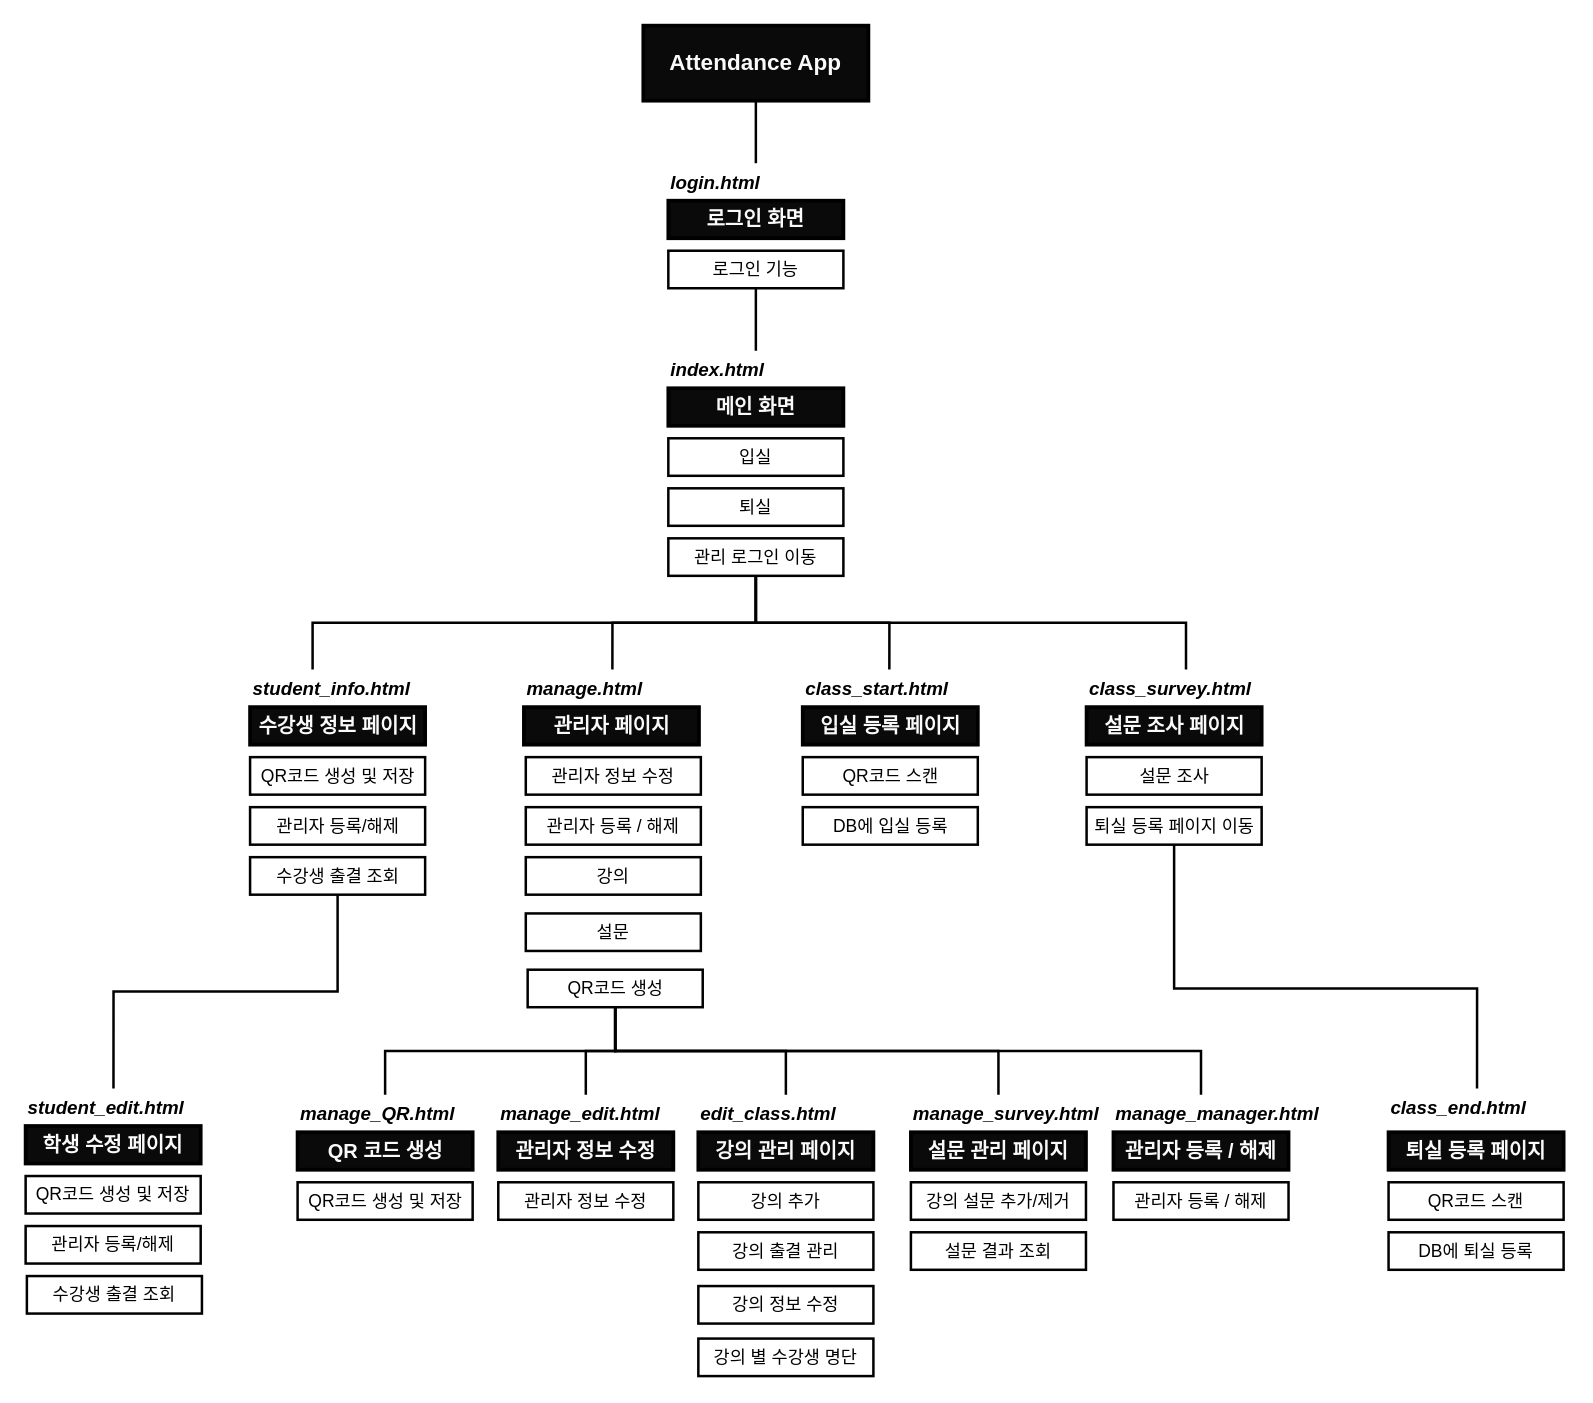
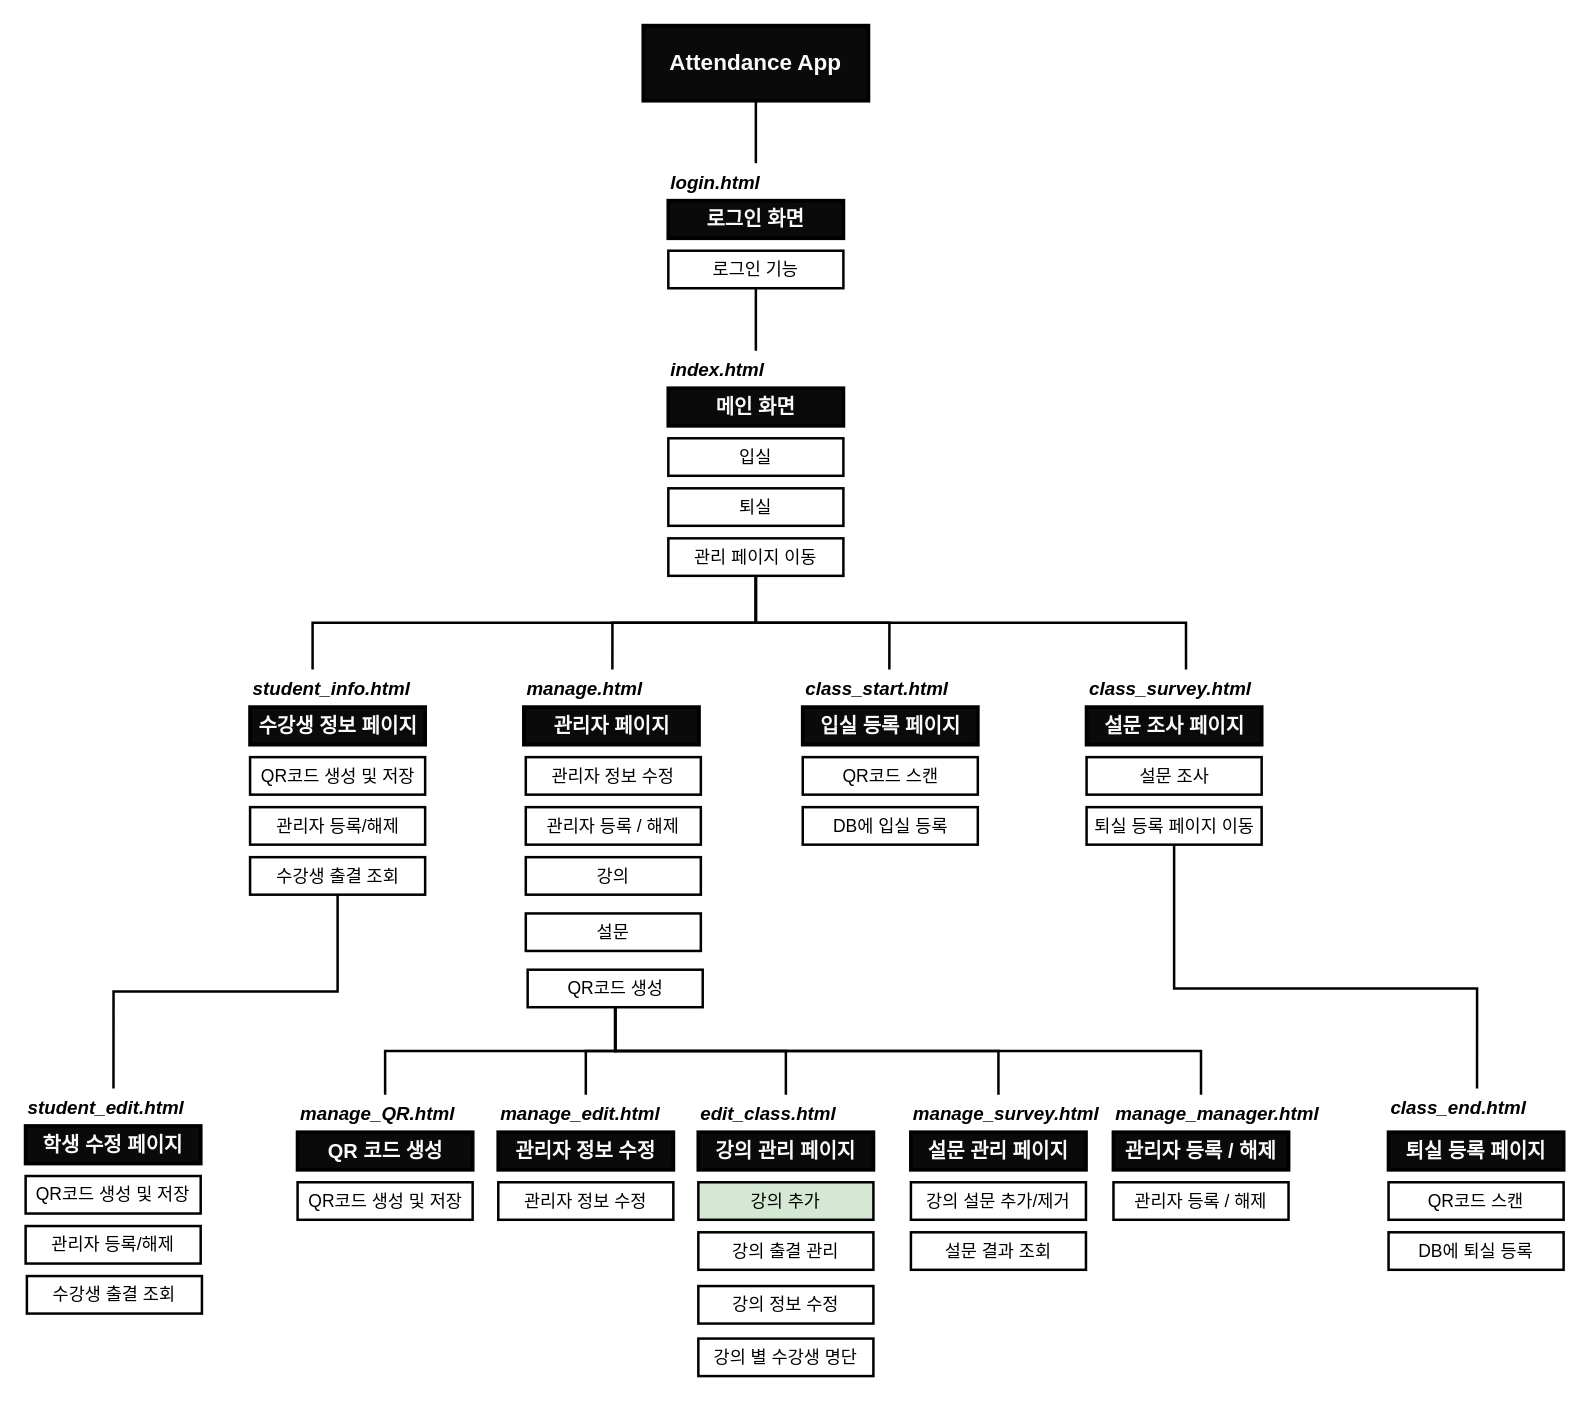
node "관리 로그인 이동": label "관리 로그인 이동" -> "관리 페이지 이동"
node "강의 추가": fillcolor #ffffff -> #d5e8d4
